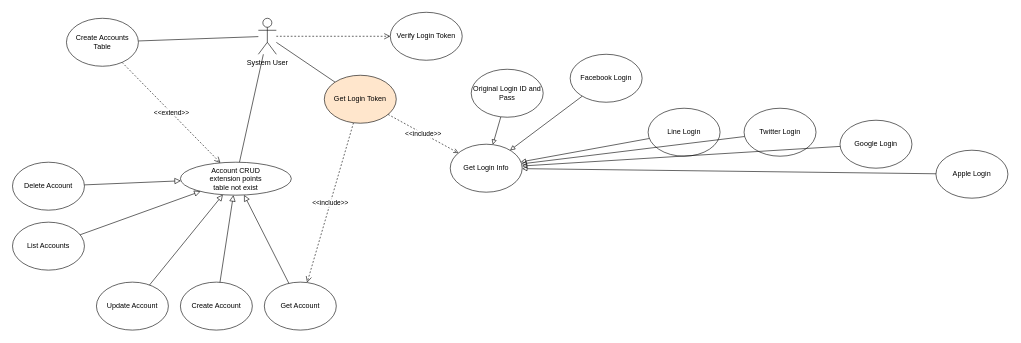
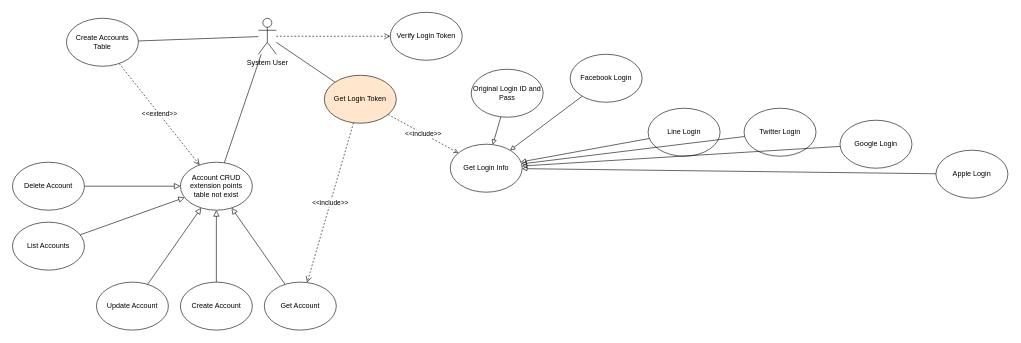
node "Account CRUD extension points table not exist": size 111x33 -> 72x48
